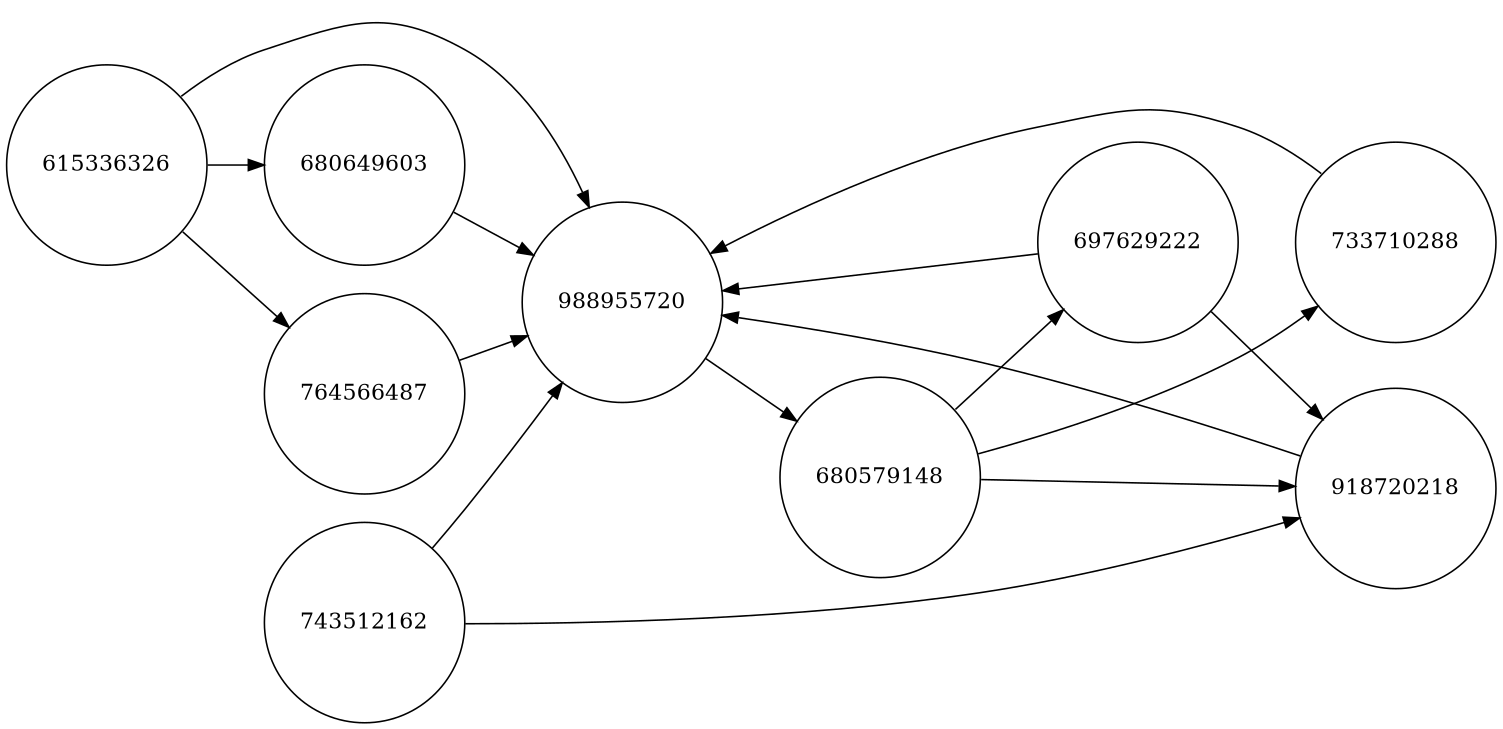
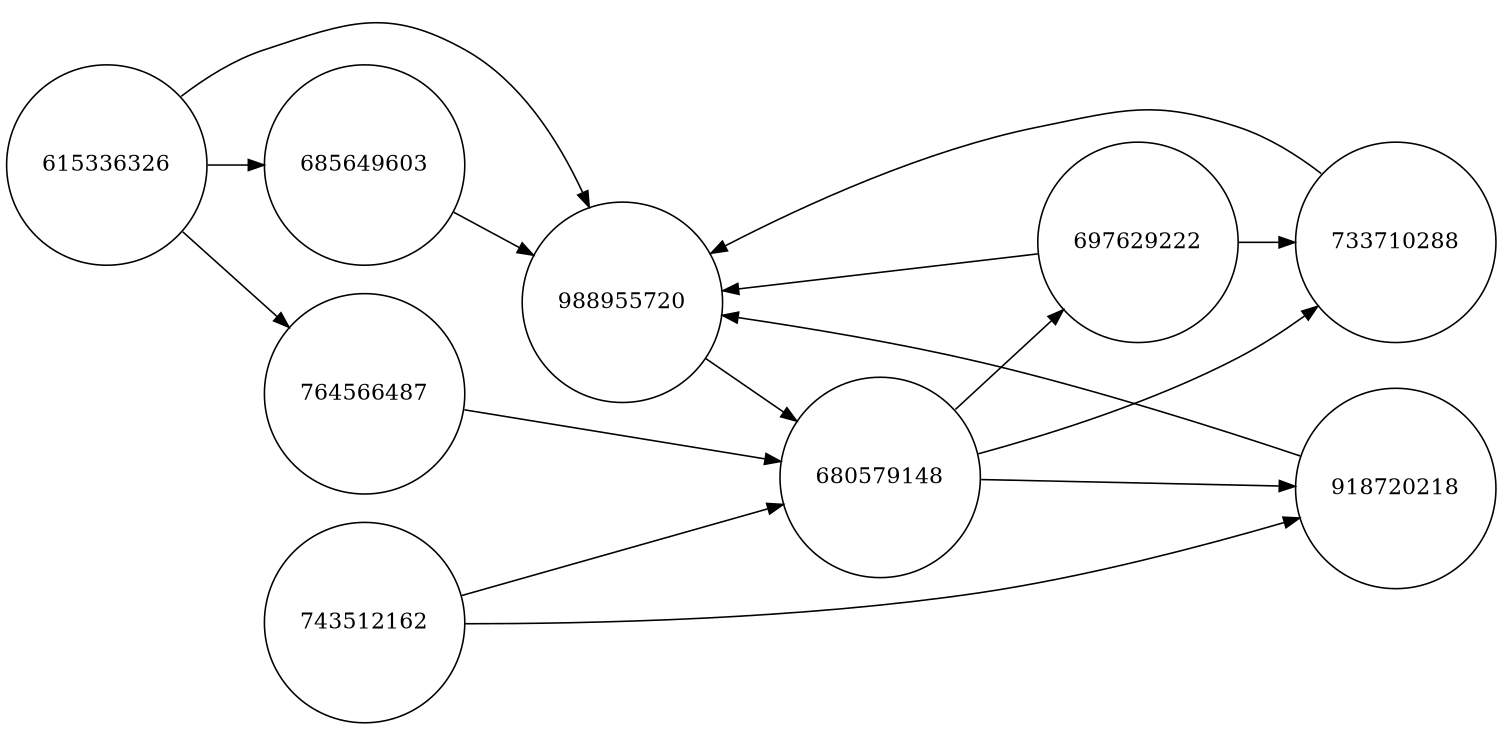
node "680649603": label "680649603" -> "685649603"
edge "764566487" -> "988955720": now "764566487" -> "680579148"
edge "697629222" -> "918720218": now "697629222" -> "733710288"
edge "743512162" -> "988955720": now "743512162" -> "680579148"
